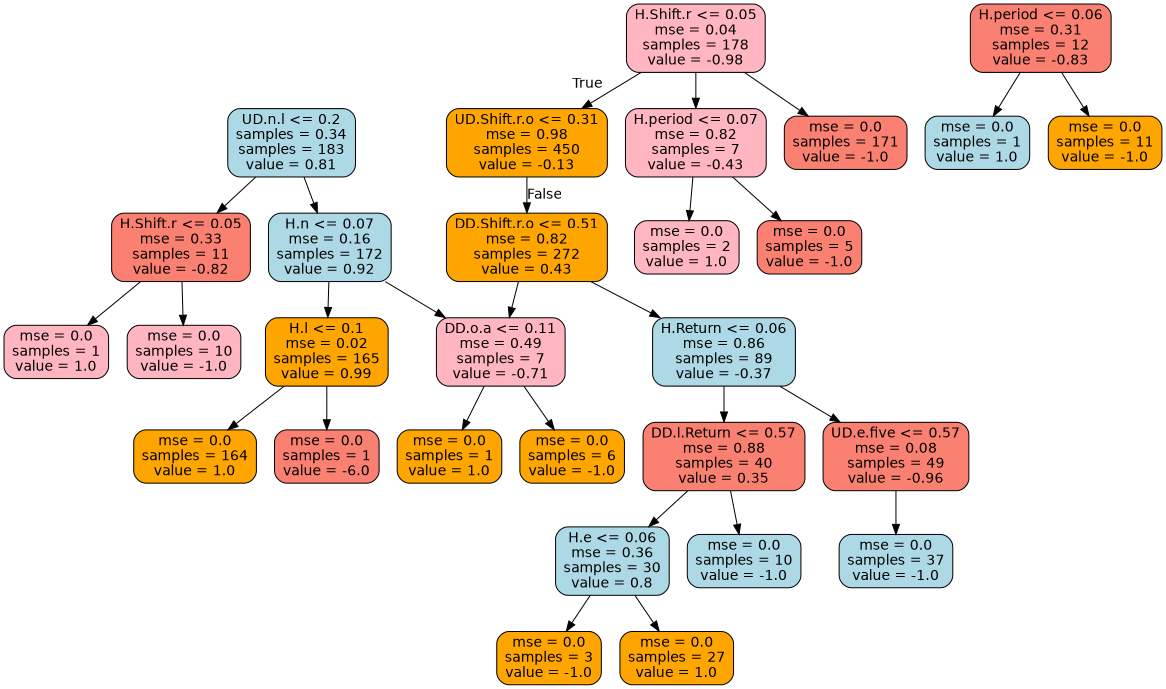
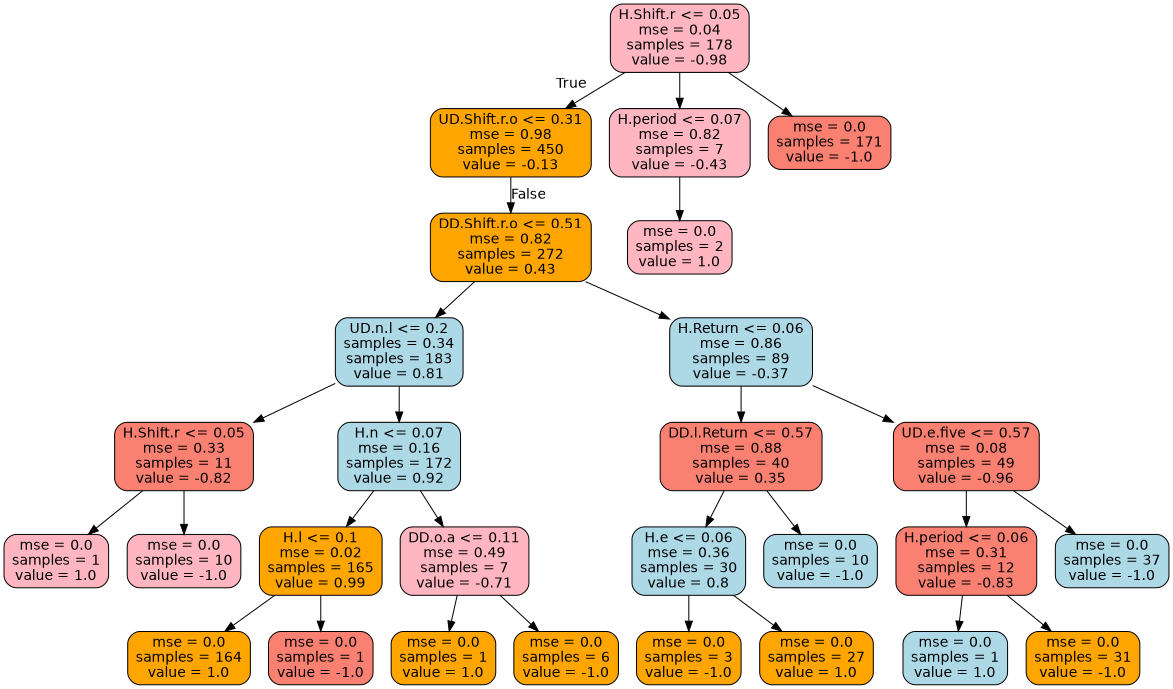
node "mse = 0.0 samples = 11 value = -1.0": label "mse = 0.0 samples = 11 value = -1.0" -> "mse = 0.0 samples = 31 value = -1.0"
node "mse = 0.0 samples = 5 value = -1.0": removed
edge "DD.Shift.r.o <= 0.51 mse = 0.82 samples = 272 value = 0.43" -> "DD.o.a <= 0.11 mse = 0.49 samples = 7 value = -0.71": now "DD.Shift.r.o <= 0.51 mse = 0.82 samples = 272 value = 0.43" -> "UD.n.l <= 0.2 samples = 0.34 samples = 183 value = 0.81"
node "mse = 0.0 samples = 1 value = -6.0": label "mse = 0.0 samples = 1 value = -6.0" -> "mse = 0.0 samples = 1 value = -1.0"
edge "UD.e.five <= 0.57 mse = 0.08 samples = 49 value = -0.96" -> "H.period <= 0.06 mse = 0.31 samples = 12 value = -0.83": added
